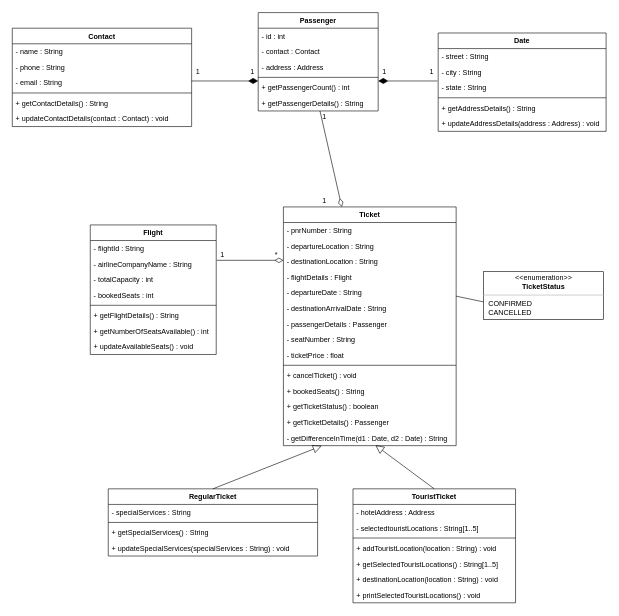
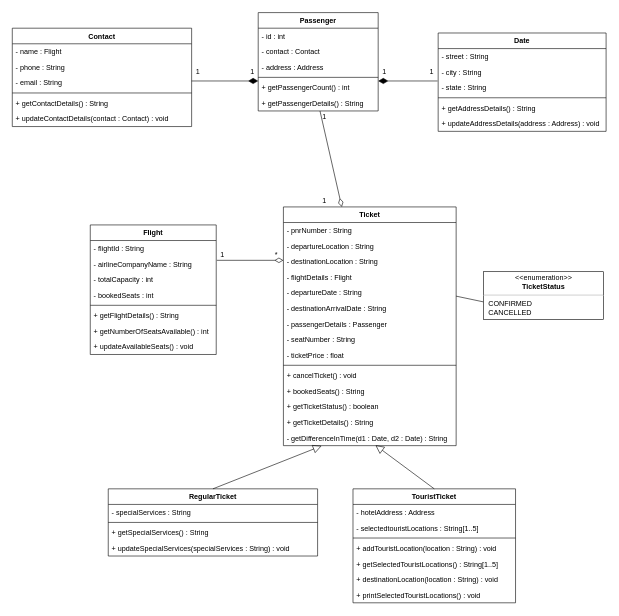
node "- name : String": label "- name : String" -> "- name : Flight"
node "+ getTicketDetails() : Passenger": label "+ getTicketDetails() : Passenger" -> "+ getTicketDetails() : String"
